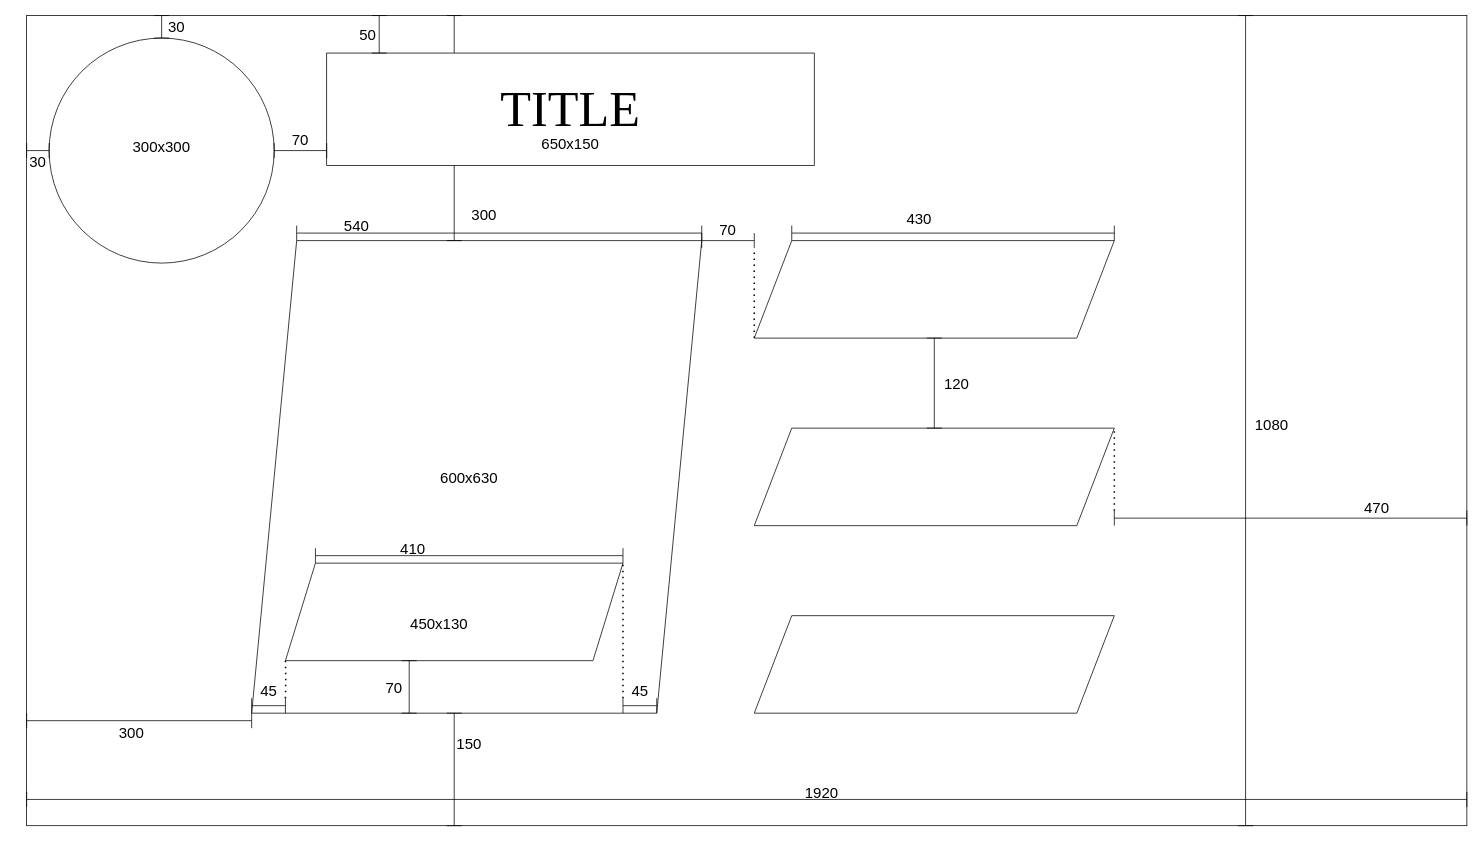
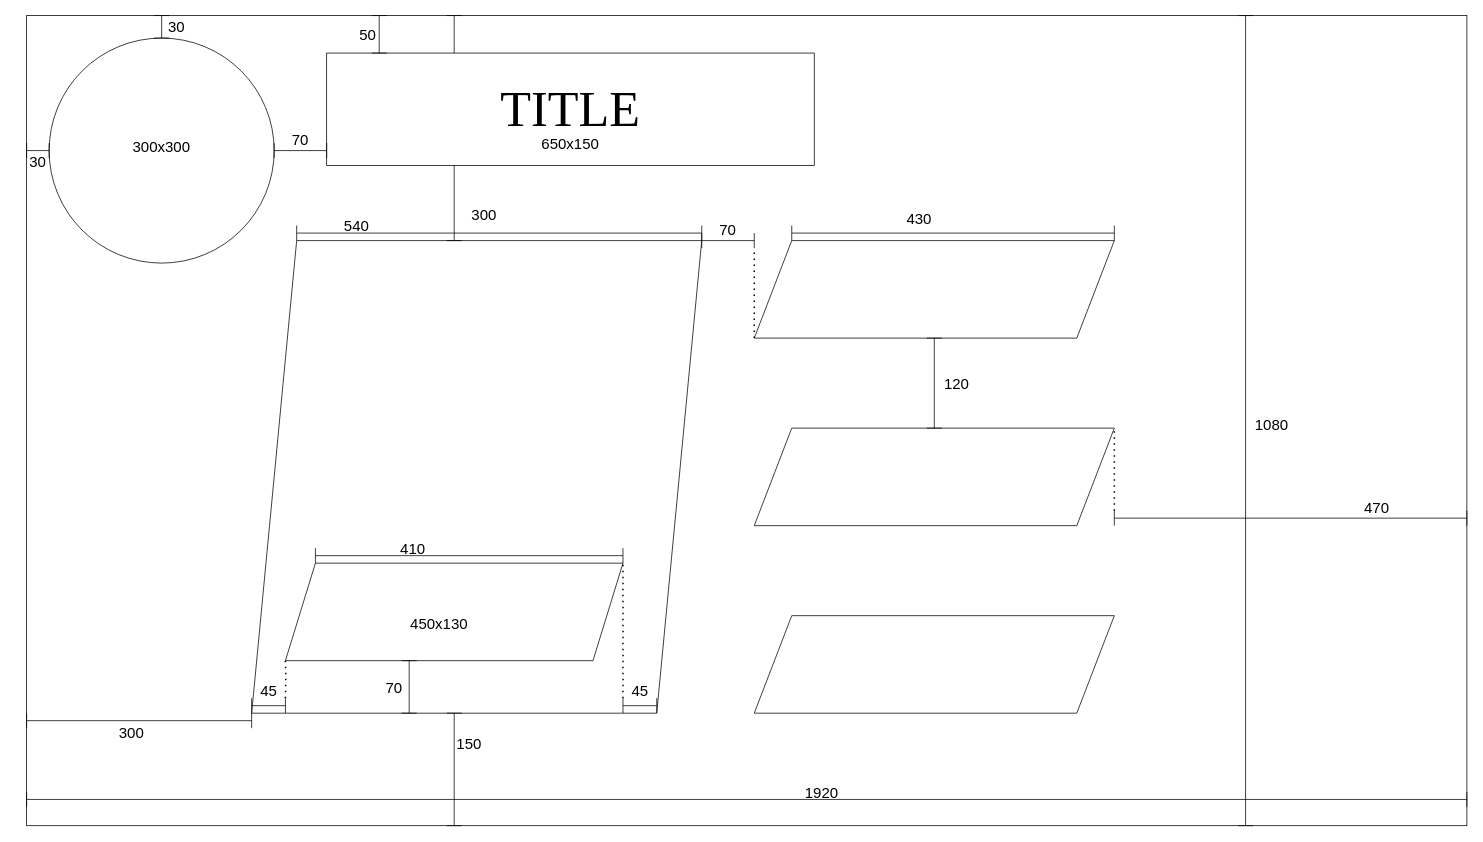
node "600x630": removed
